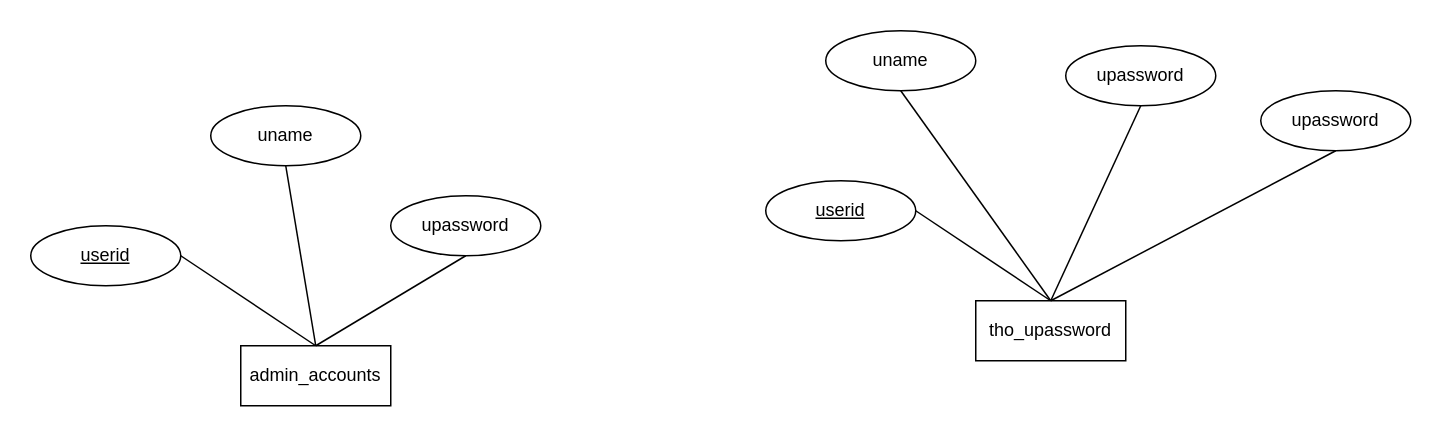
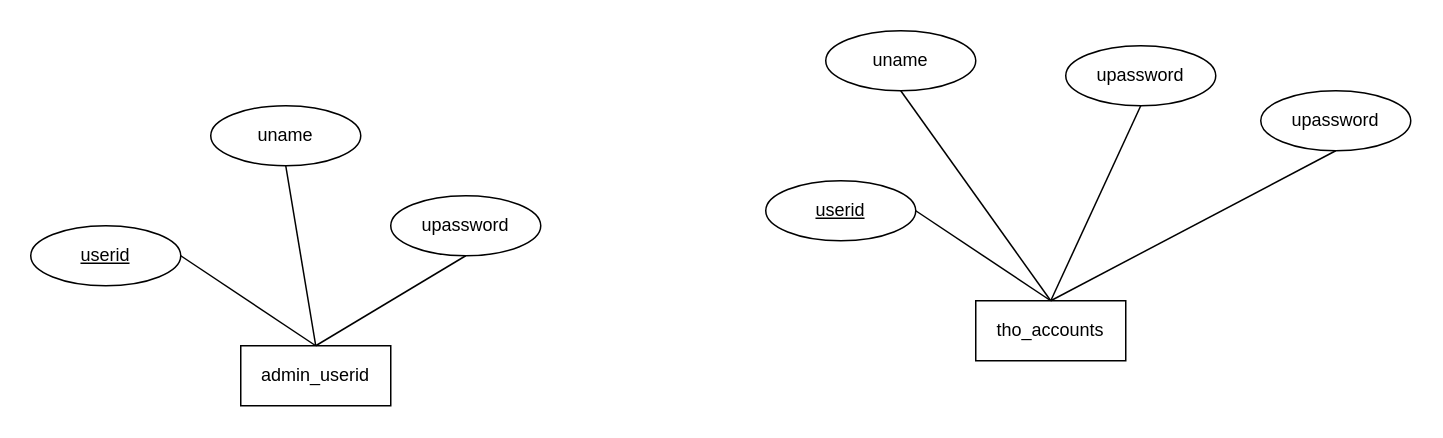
node "tho_upassword": label "tho_upassword" -> "tho_accounts"
node "admin_accounts": label "admin_accounts" -> "admin_userid"
